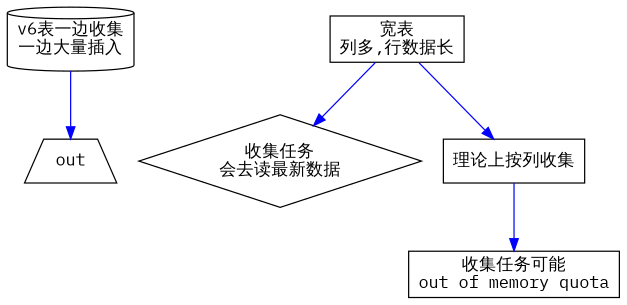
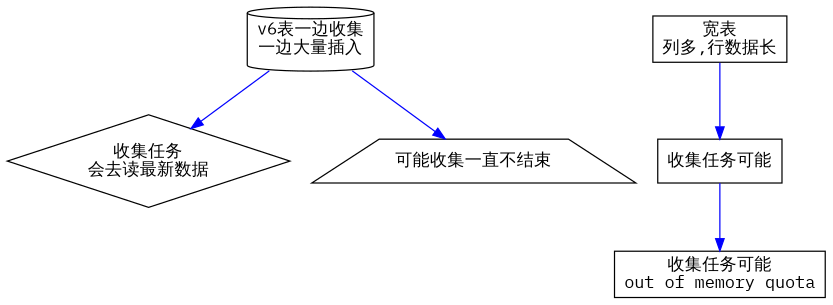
edge "宽表 列多,行数据长" -> "收集任务 会去读最新数据": now "v6表一边收集 一边大量插入" -> "收集任务 会去读最新数据"
node "out": label "out" -> "可能收集一直不结束"
node "理论上按列收集": label "理论上按列收集" -> "收集任务可能"
